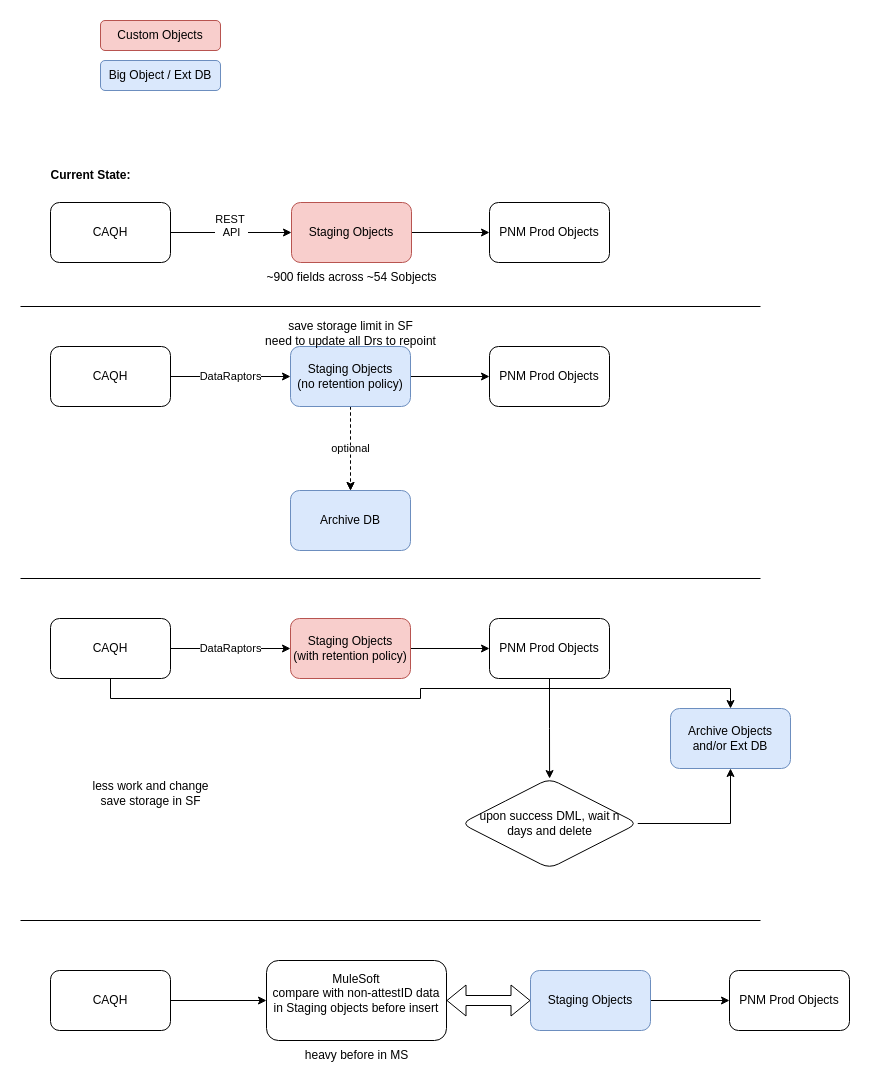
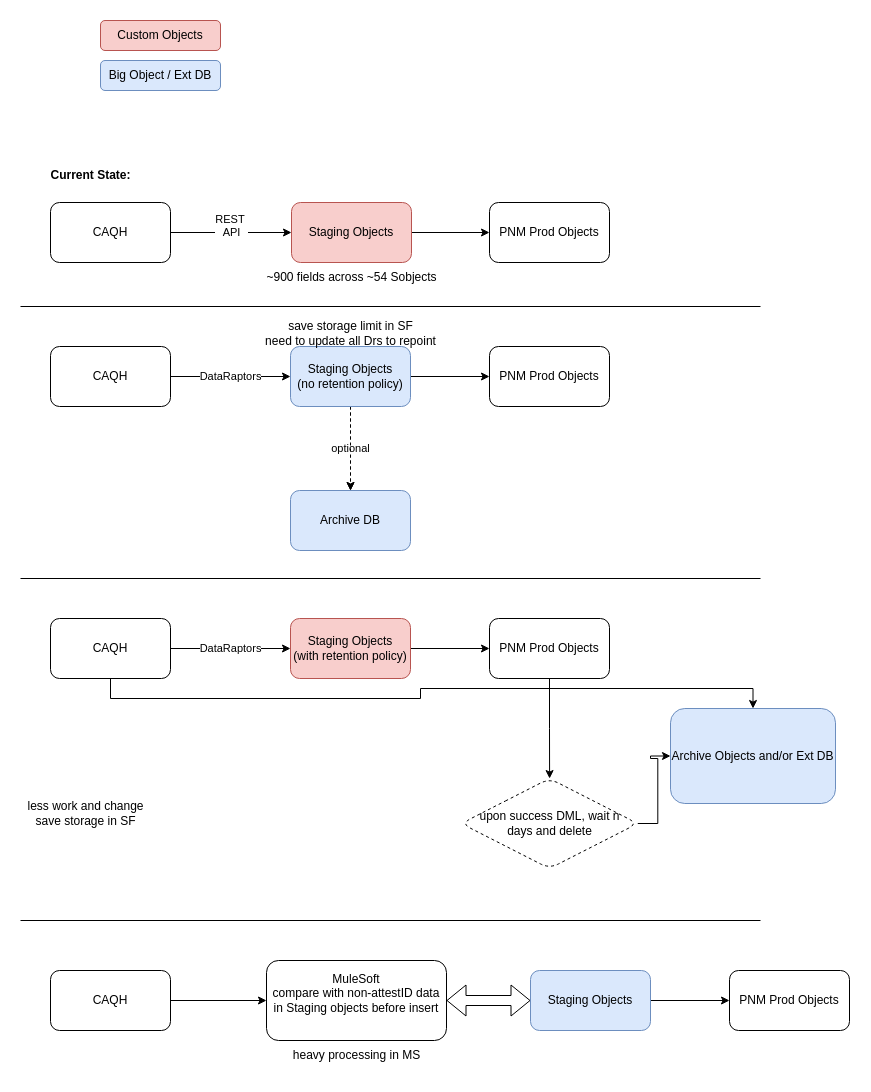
node "Archive Objects and/or Ext DB": size 120x60 -> 165x95
node "less work and change save storage in SF": moved (151, 794) -> (86, 814)
node "upon success DML, wait n days and delete": style solid -> dashed
node "heavy before in MS": label "heavy before in MS" -> "heavy processing in MS"
